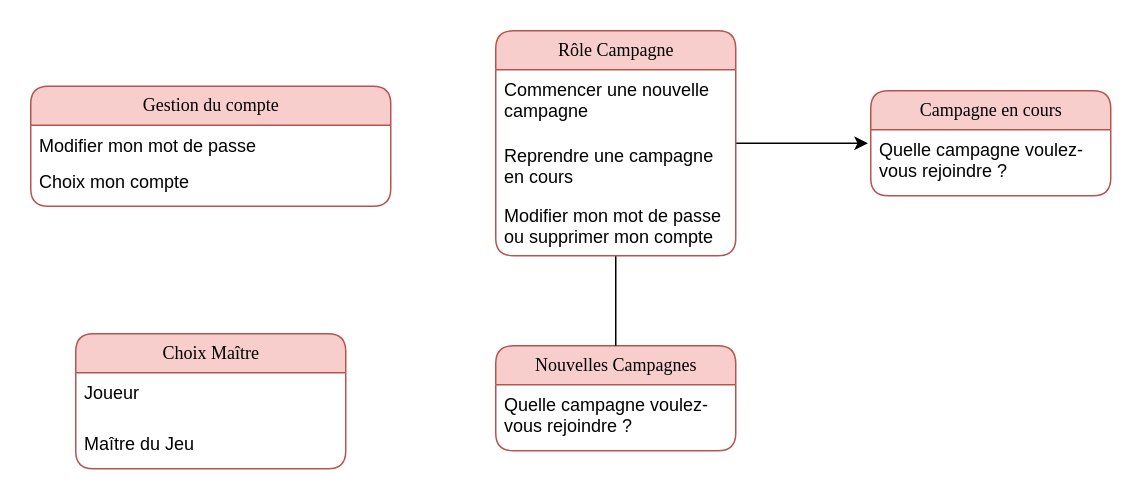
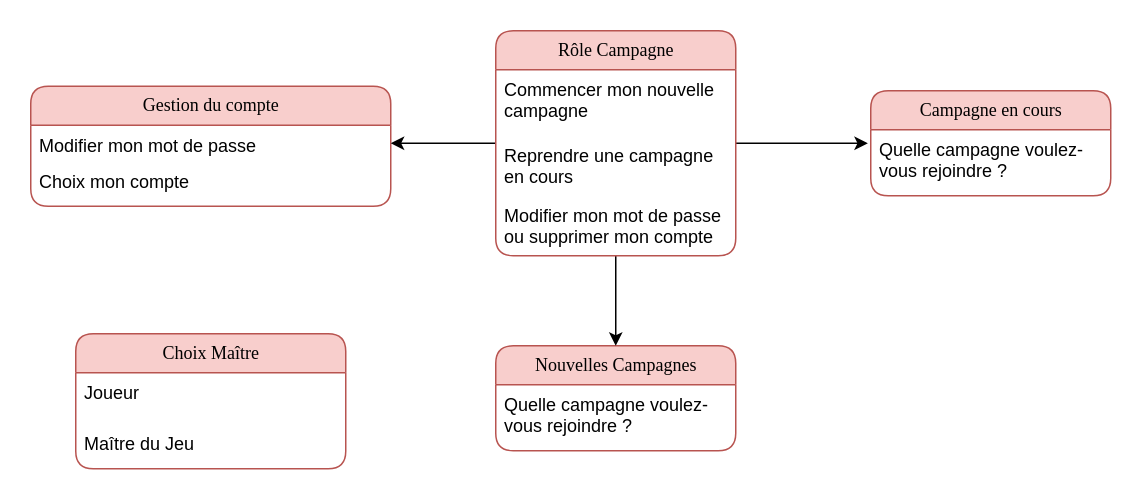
node "Commencer une nouvelle campagne": label "Commencer une nouvelle campagne" -> "Commencer mon nouvelle campagne"
edge "Rôle Campagne" -> "Modifier mon mot de passe": added
edge "Rôle Campagne" -- "Nouvelles Campagnes": arrowhead none -> classic
